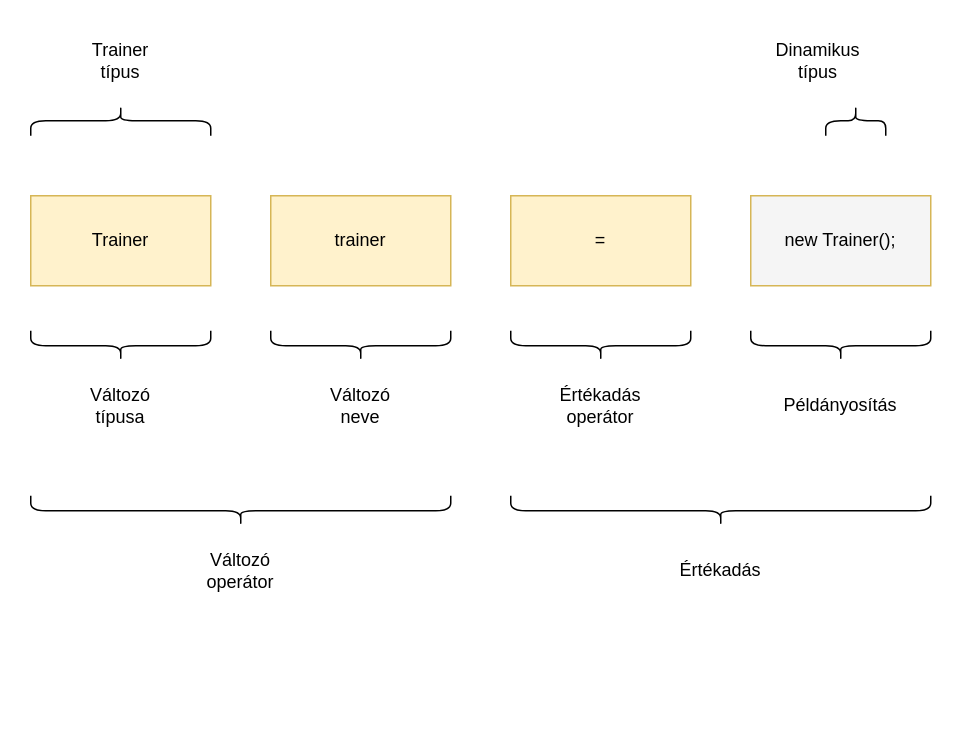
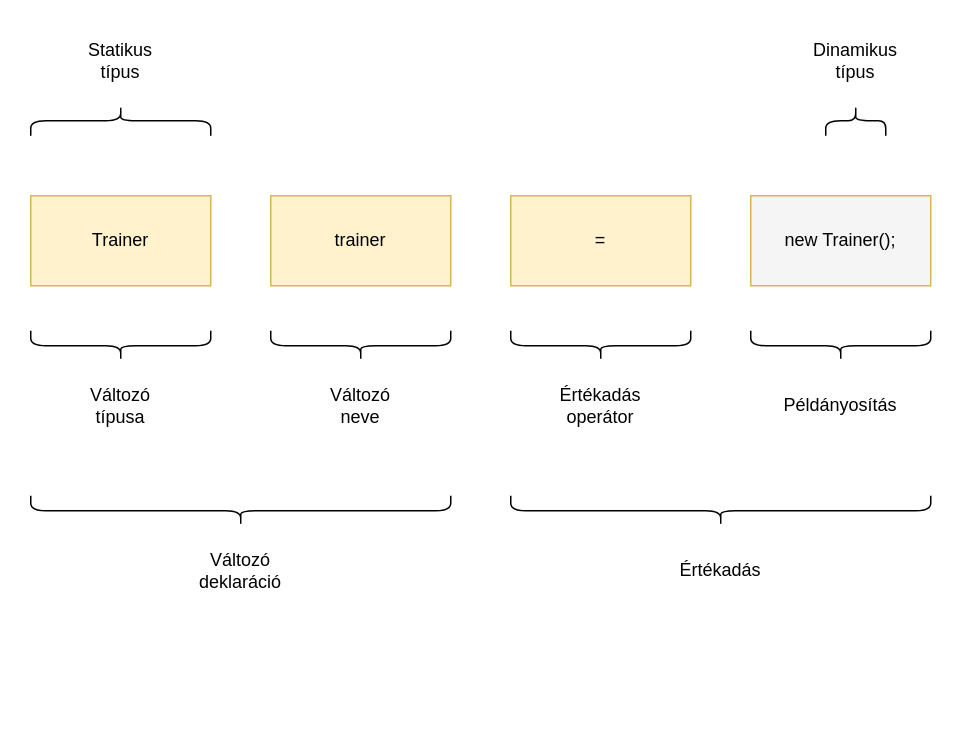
node "Trainer típus": label "Trainer típus" -> "Statikus típus"
node "Dinamikus típus": moved (818, 61) -> (856, 61)
node "Változó operátor": label "Változó operátor" -> "Változó deklaráció"
